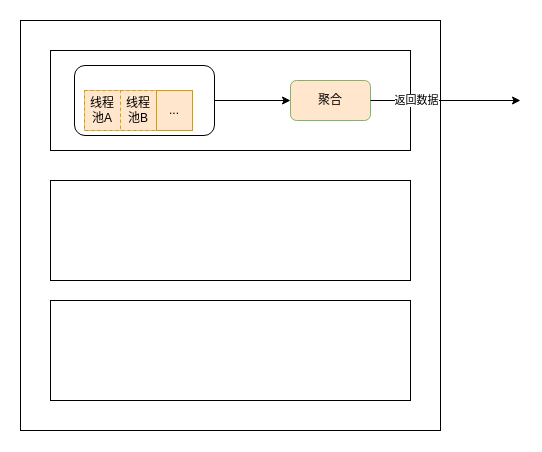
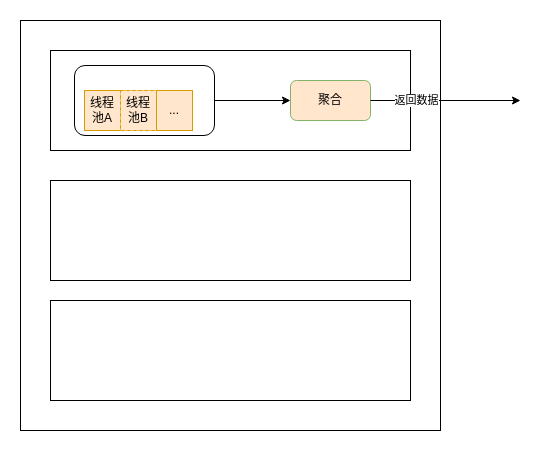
node "线程池A": style dashed -> solid
